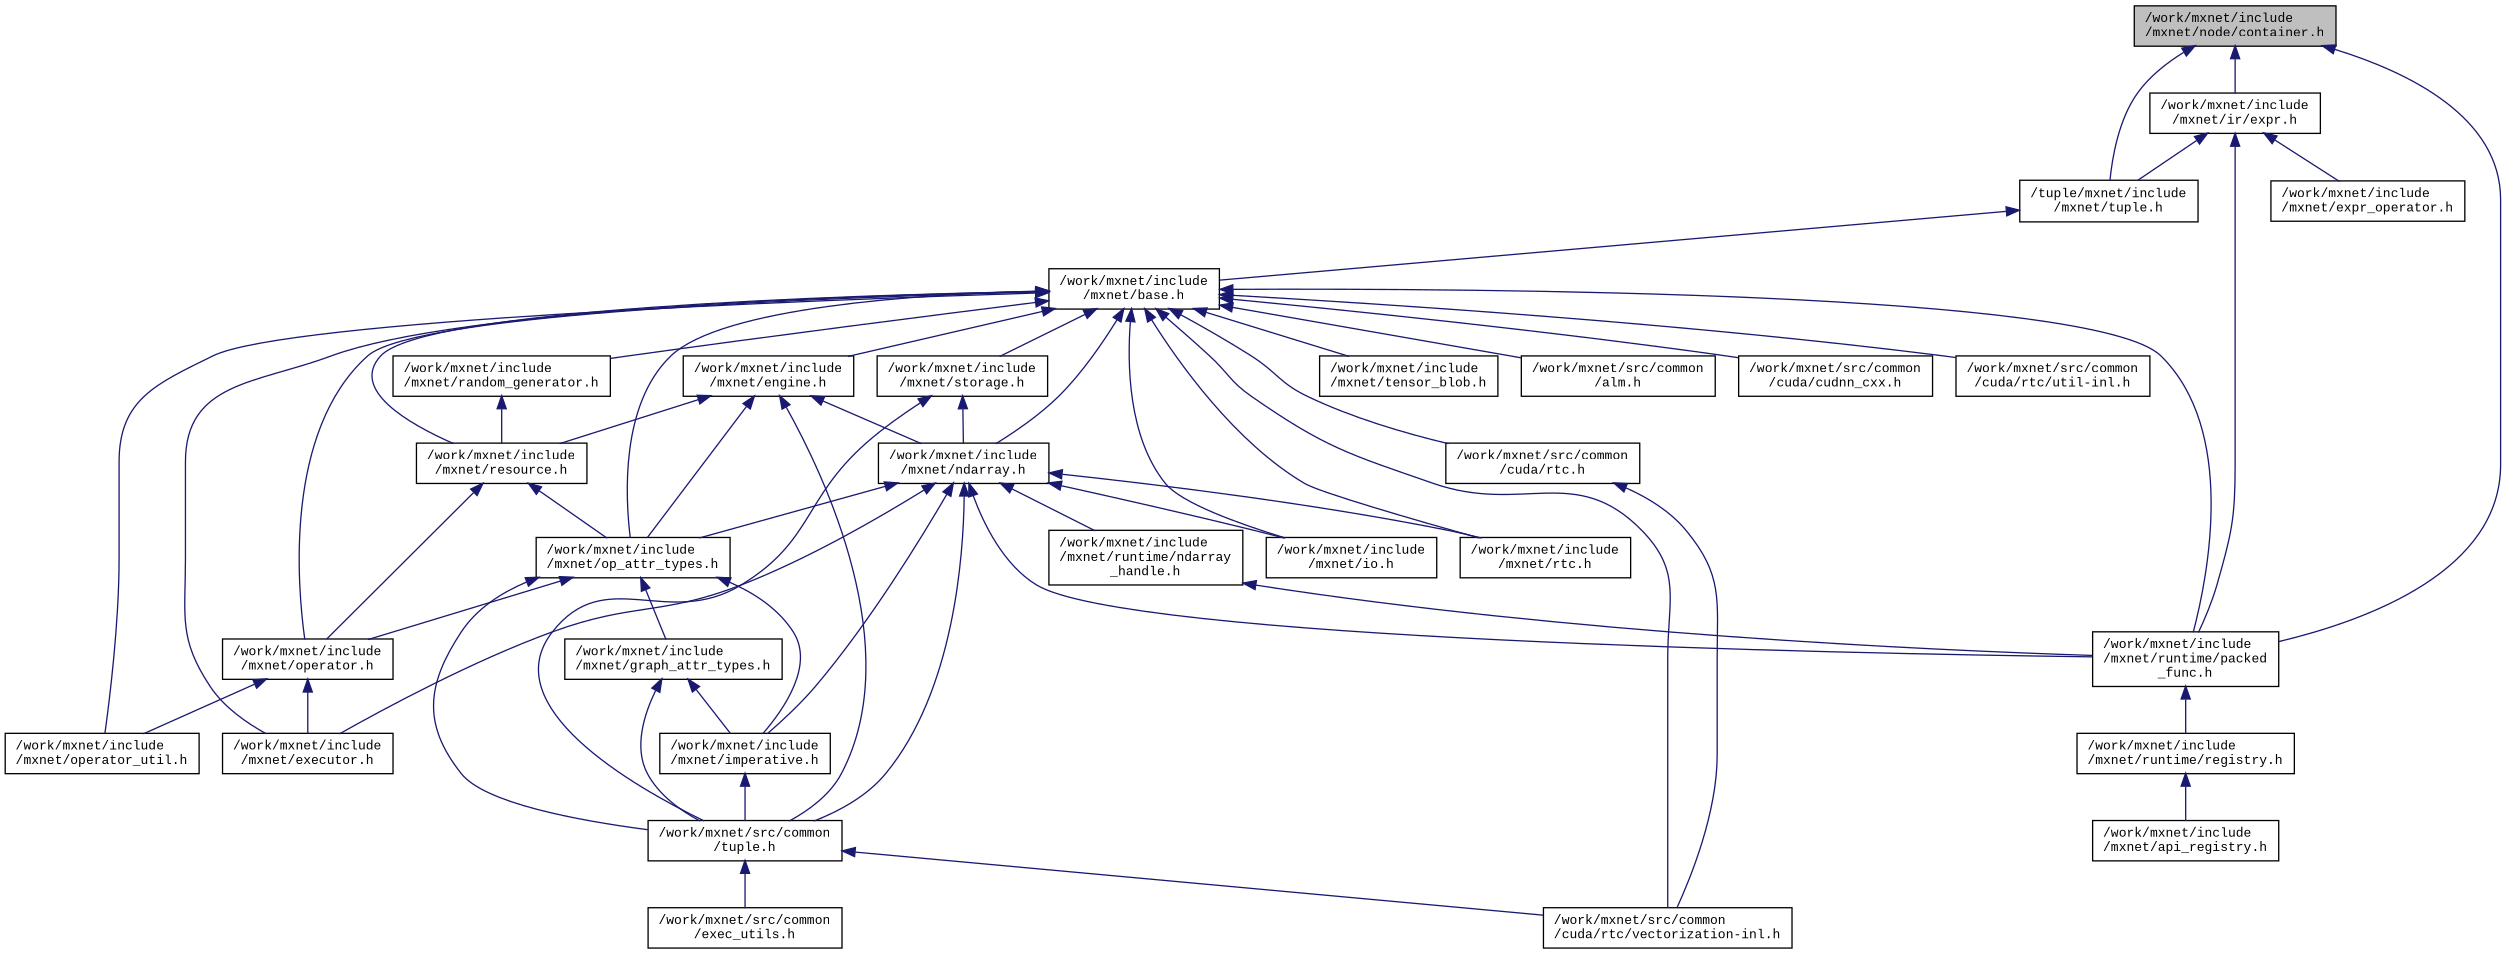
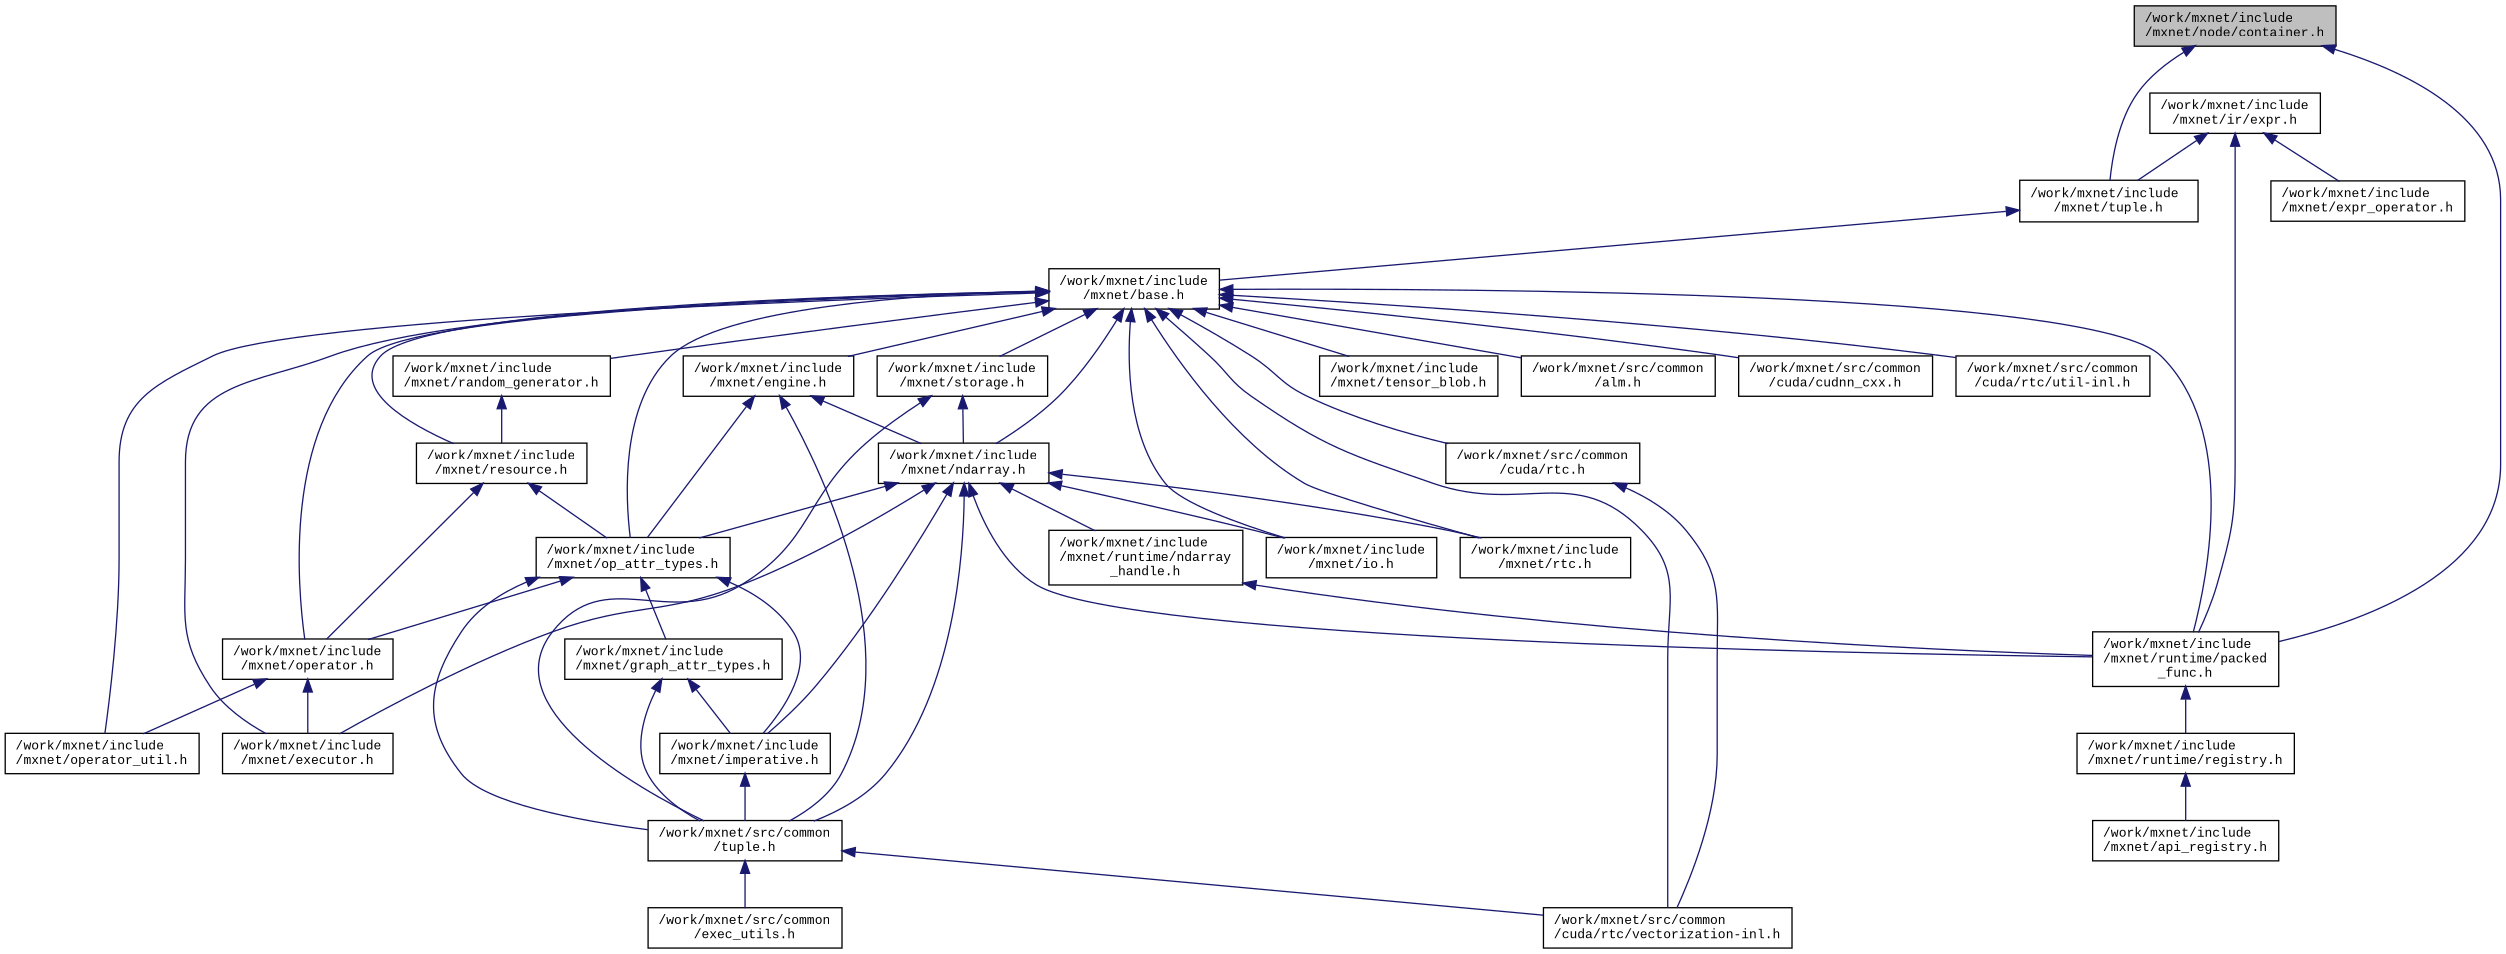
edge "/work/mxnet/include /mxnet/ir/expr.h" -> "/work/mxnet/include /mxnet/node/container.h": removed
node "/tuple/mxnet/include /mxnet/tuple.h": label "/tuple/mxnet/include /mxnet/tuple.h" -> "/work/mxnet/include /mxnet/tuple.h"
edge "/work/mxnet/include /mxnet/resource.h" -> "/work/mxnet/include /mxnet/engine.h": removed
